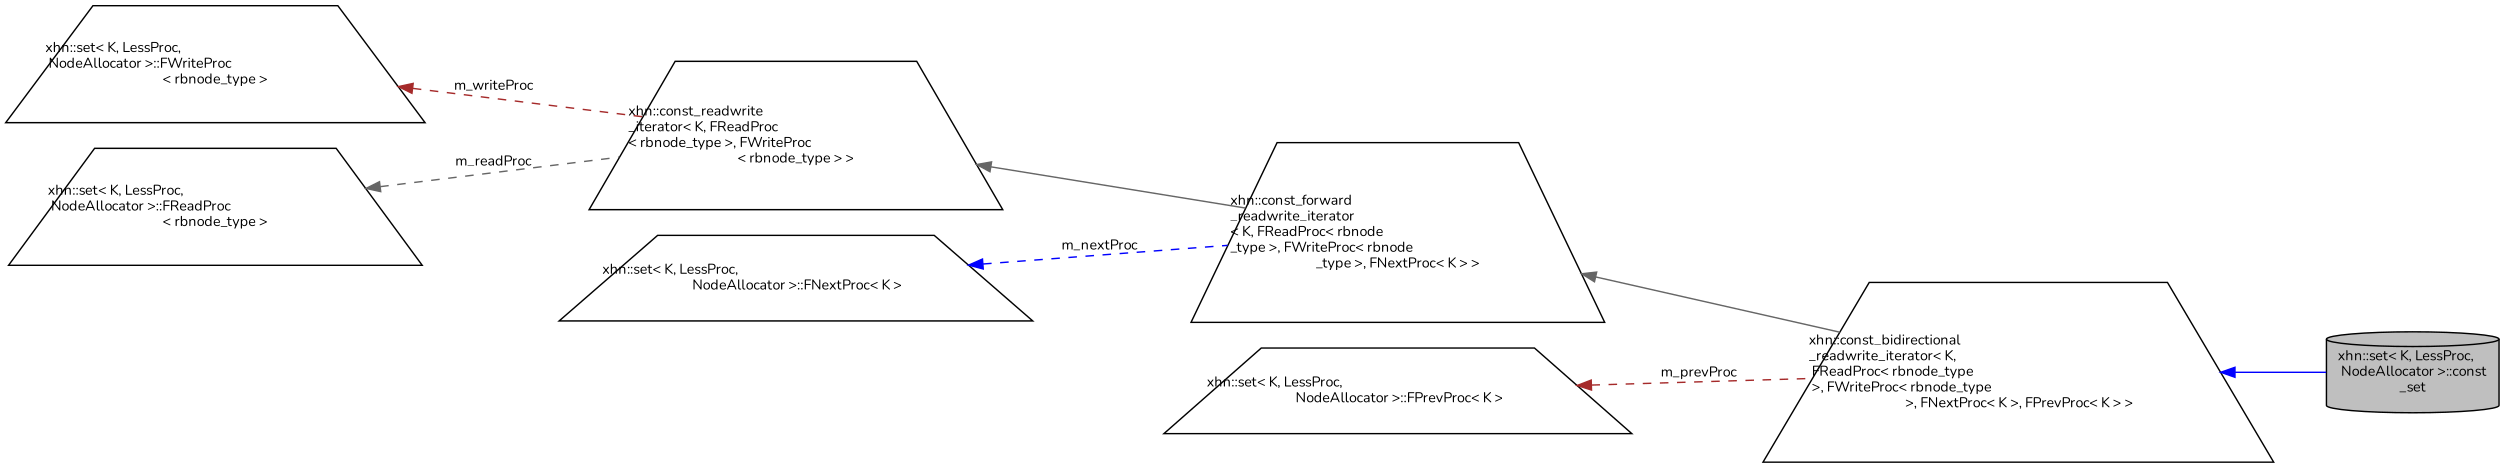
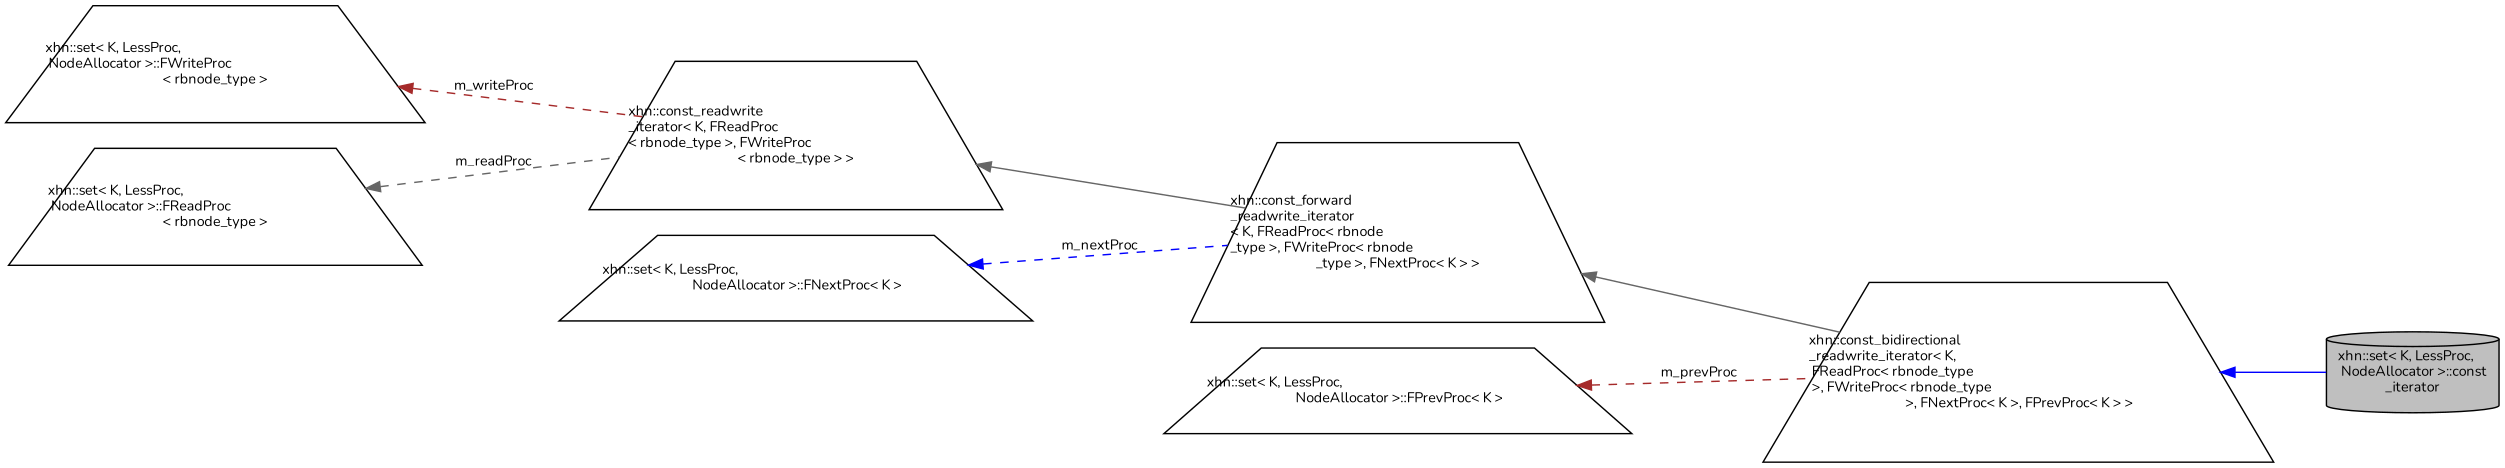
node "xhn::set< K, LessProc, NodeAllocator >::const _set": label "xhn::set< K, LessProc, NodeAllocator >::const _set" -> "xhn::set< K, LessProc, NodeAllocator >::const _iterator"
